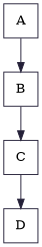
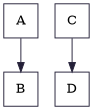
edge "B" -> "C": removed
